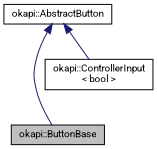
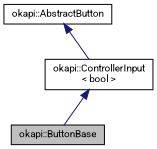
edge "okapi::ButtonBase" -> "okapi::AbstractButton": now "okapi::ButtonBase" -> "okapi::ControllerInput < bool >"
